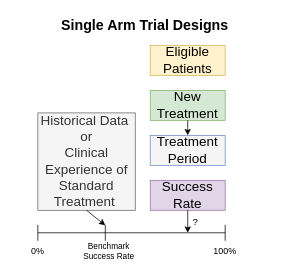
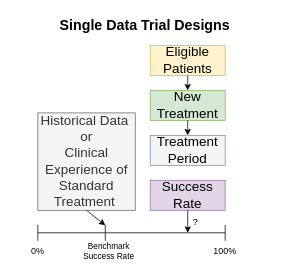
node "Single Arm Trial Designs": label "Single Arm Trial Designs" -> "Single Data Trial Designs"
edge "Eligible Patients" -> "New Treatment": added
